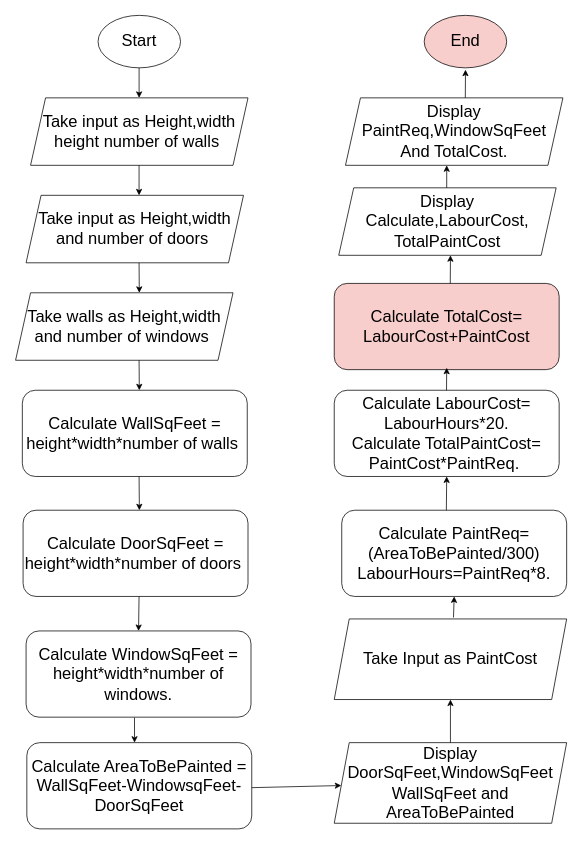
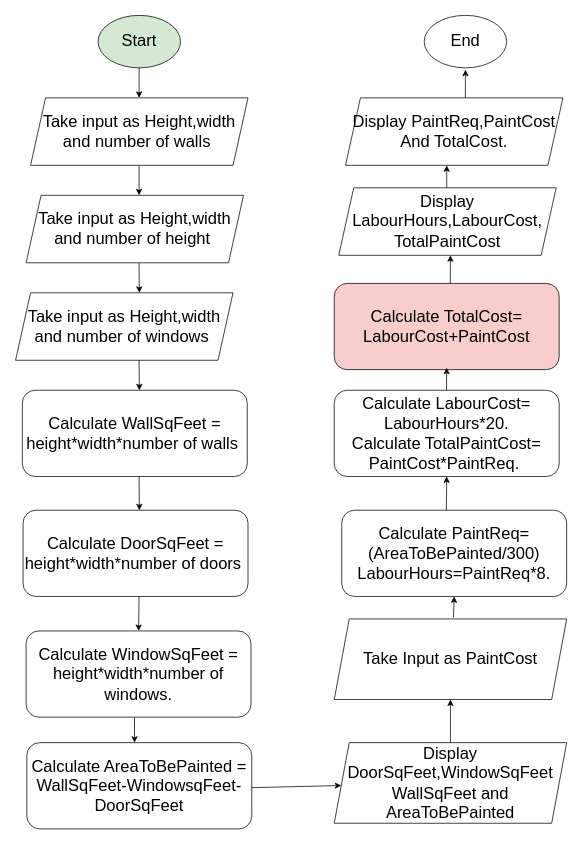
node "Start": fillcolor #ffffff -> #d5e8d4
node "End": fillcolor #f8cecc -> #ffffff
node "Take input as Height,width height number of walls": label "Take input as Height,width height number of walls" -> "Take input as Height,width and number of walls"
node "Display PaintReq,WindowSqFeet And TotalCost.": label "Display PaintReq,WindowSqFeet And TotalCost." -> "Display PaintReq,PaintCost And TotalCost."
node "Display Calculate,LabourCost, TotalPaintCost": label "Display Calculate,LabourCost, TotalPaintCost" -> "Display LabourHours,LabourCost, TotalPaintCost"
node "Take input as Height,width and number of doors": label "Take input as Height,width and number of doors" -> "Take input as Height,width and number of height"
node "Take walls as Height,width and number of windows": label "Take walls as Height,width and number of windows" -> "Take input as Height,width and number of windows"
